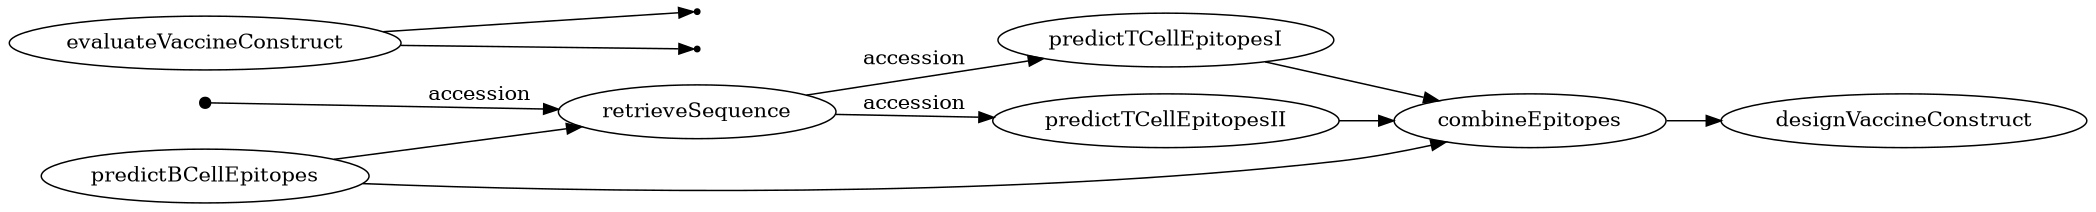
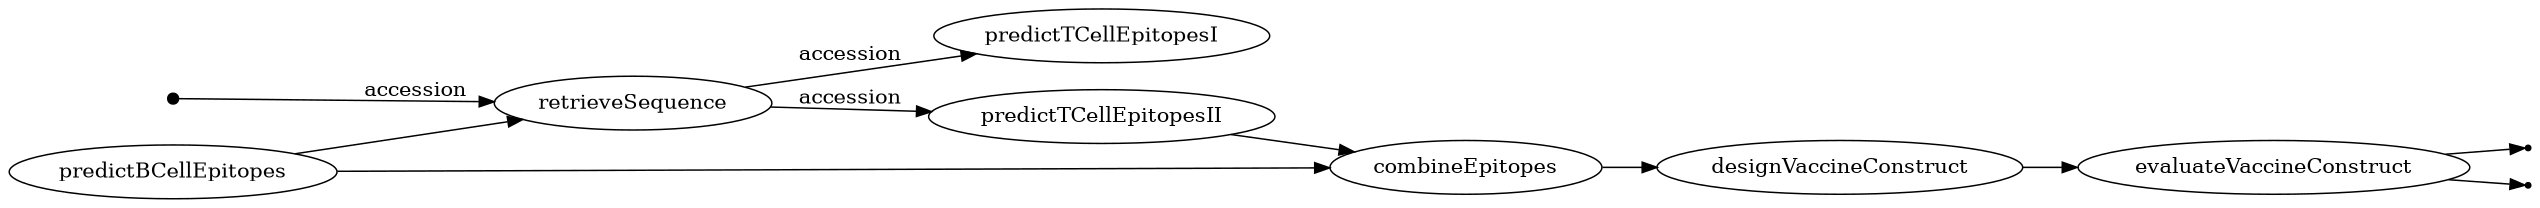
edge "predictTCellEpitopesI" -> "combineEpitopes": removed
edge "designVaccineConstruct" -> "evaluateVaccineConstruct": added
